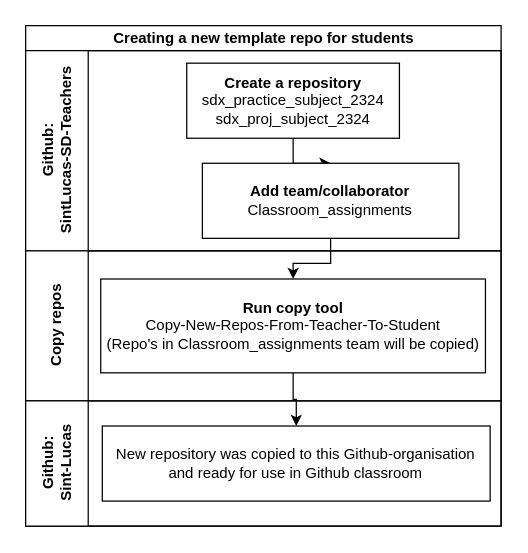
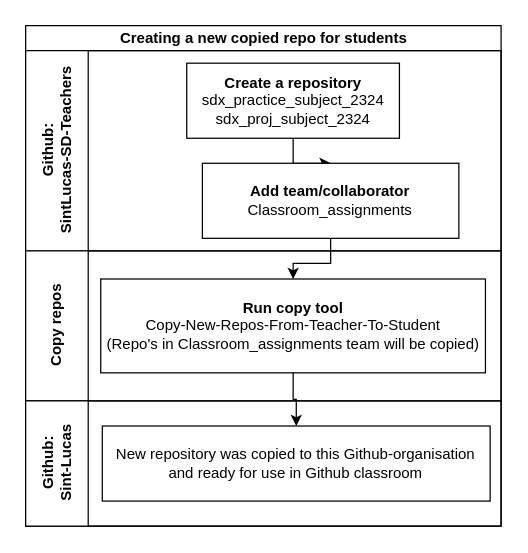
node "Creating a new template repo for students": label "Creating a new template repo for students" -> "Creating a new copied repo for students"
